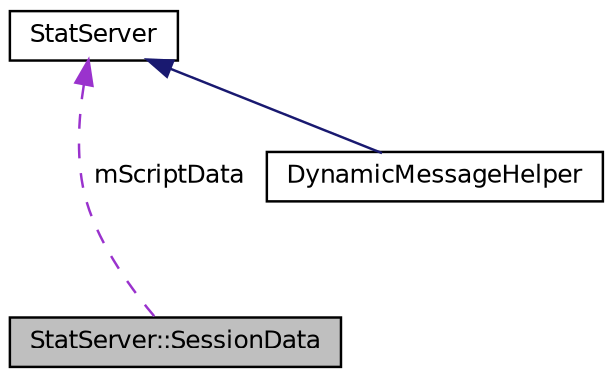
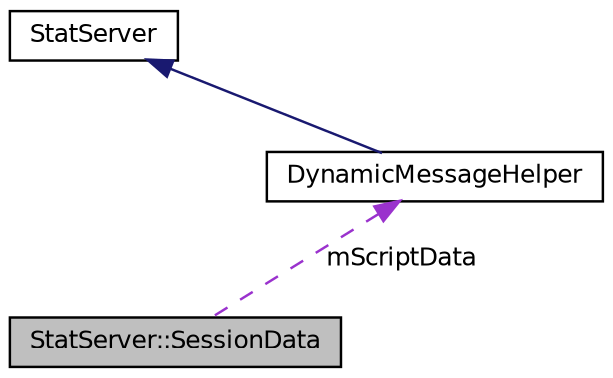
edge "StatServer::SessionData" -> "StatServer": now "StatServer::SessionData" -> "DynamicMessageHelper"
